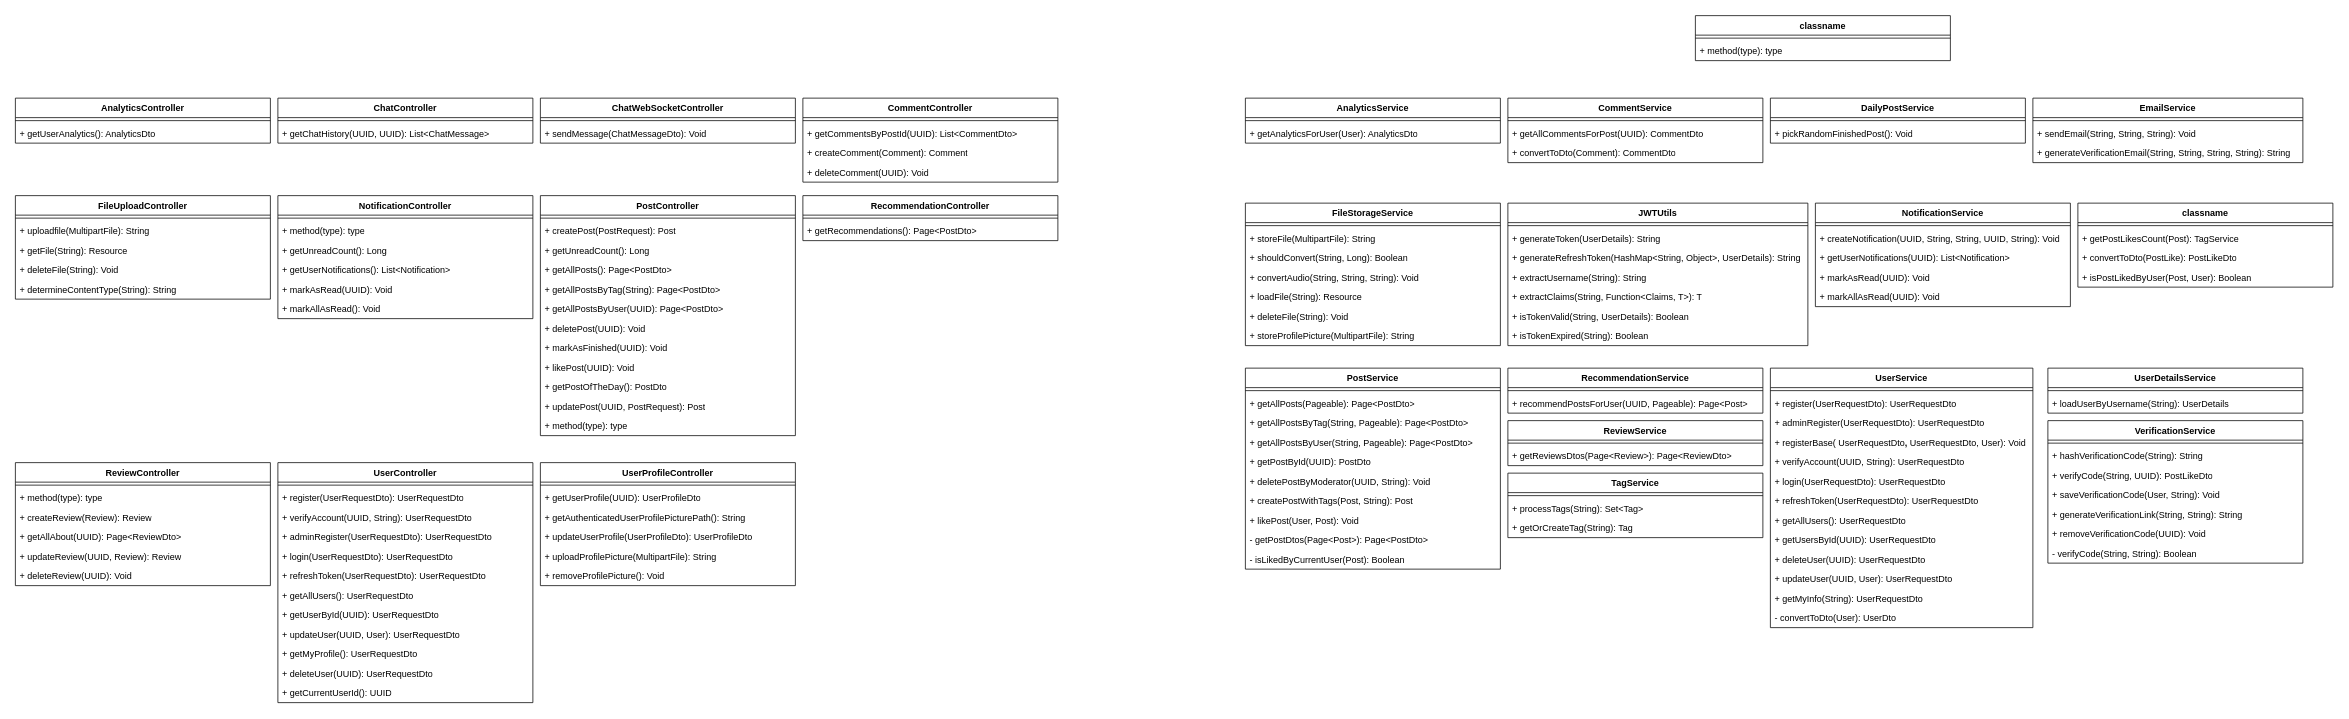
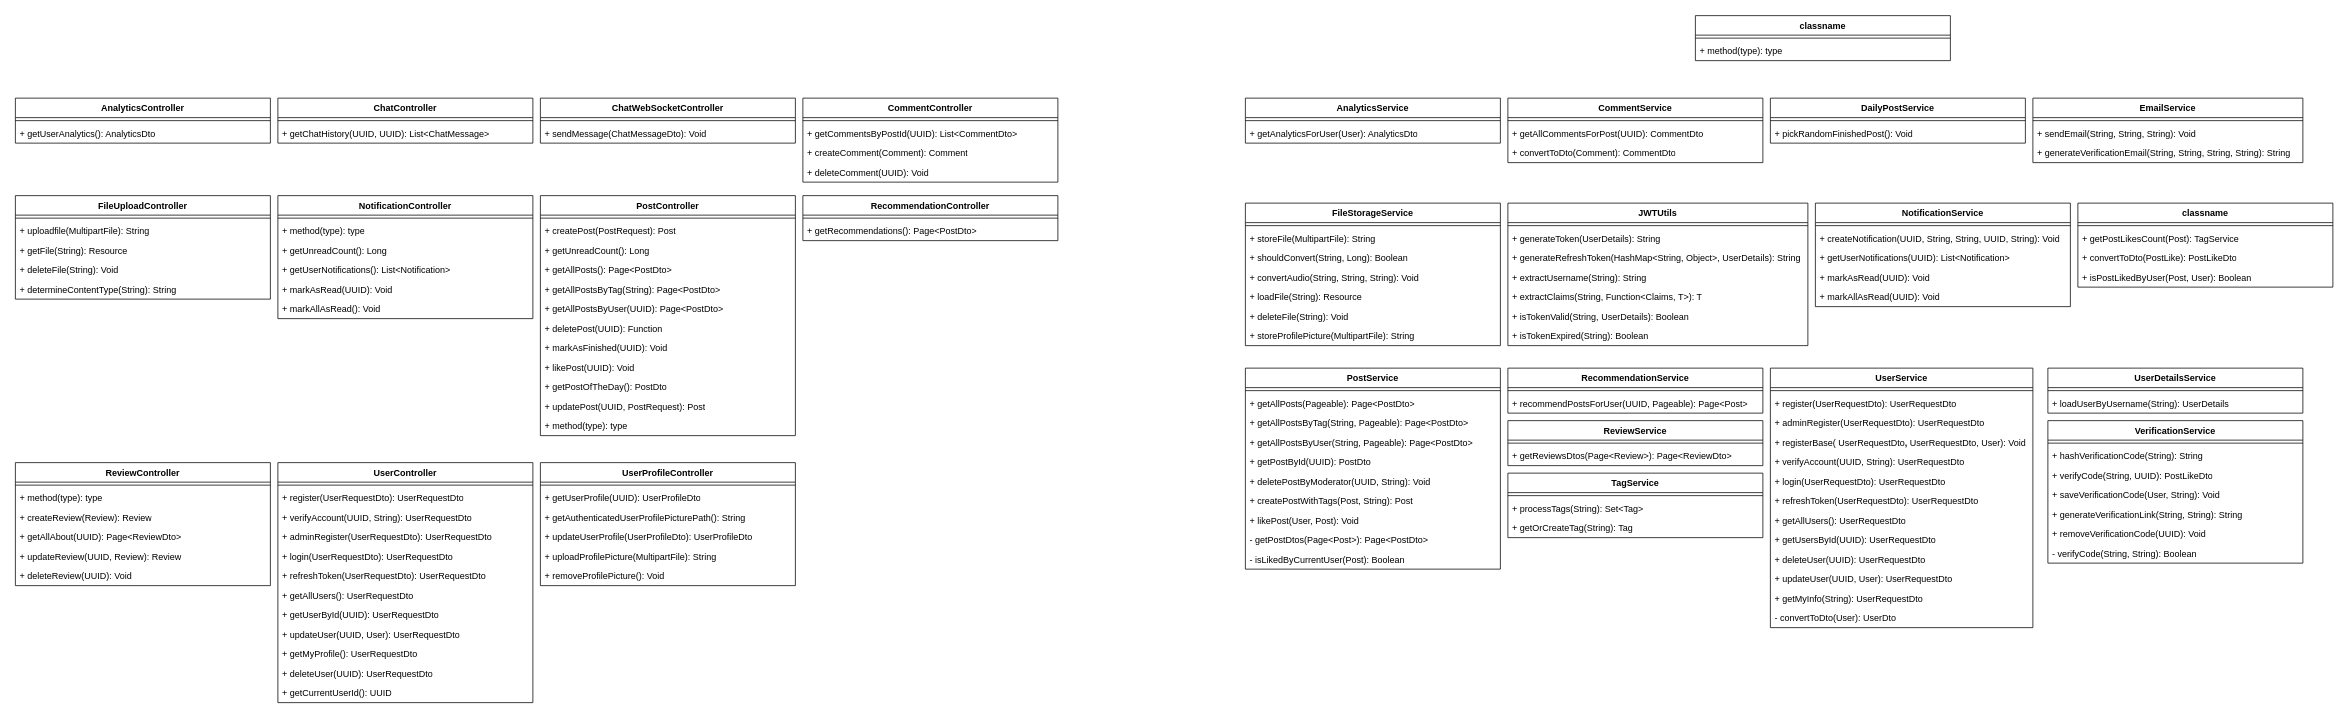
node "+ deletePost(UUID): Void": label "+ deletePost(UUID): Void" -> "+ deletePost(UUID): Function"
